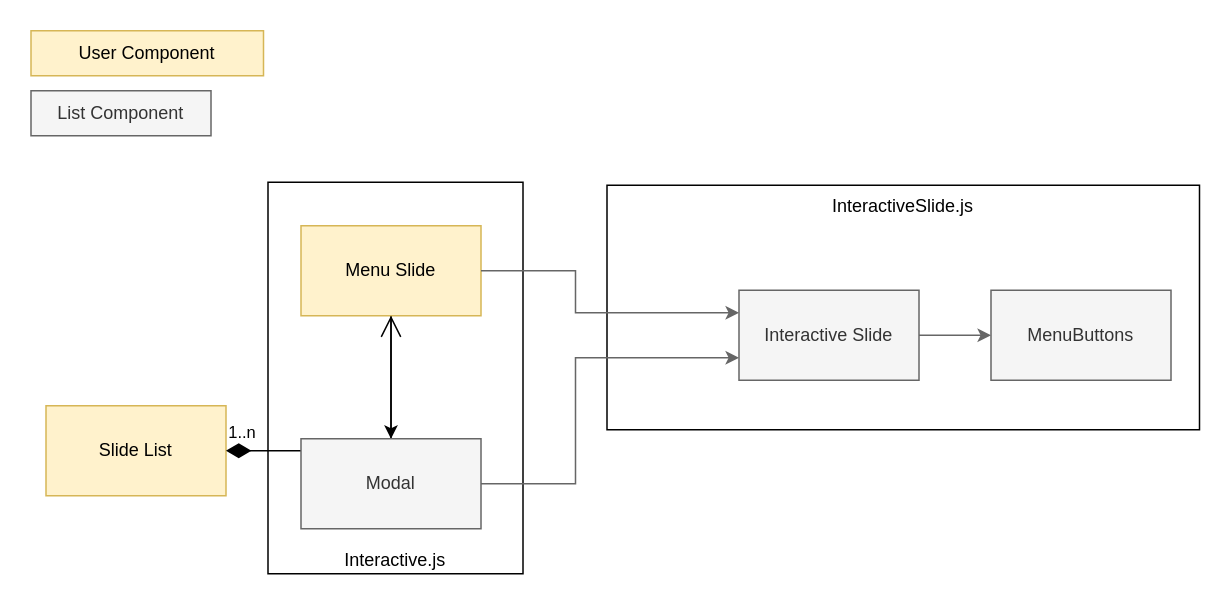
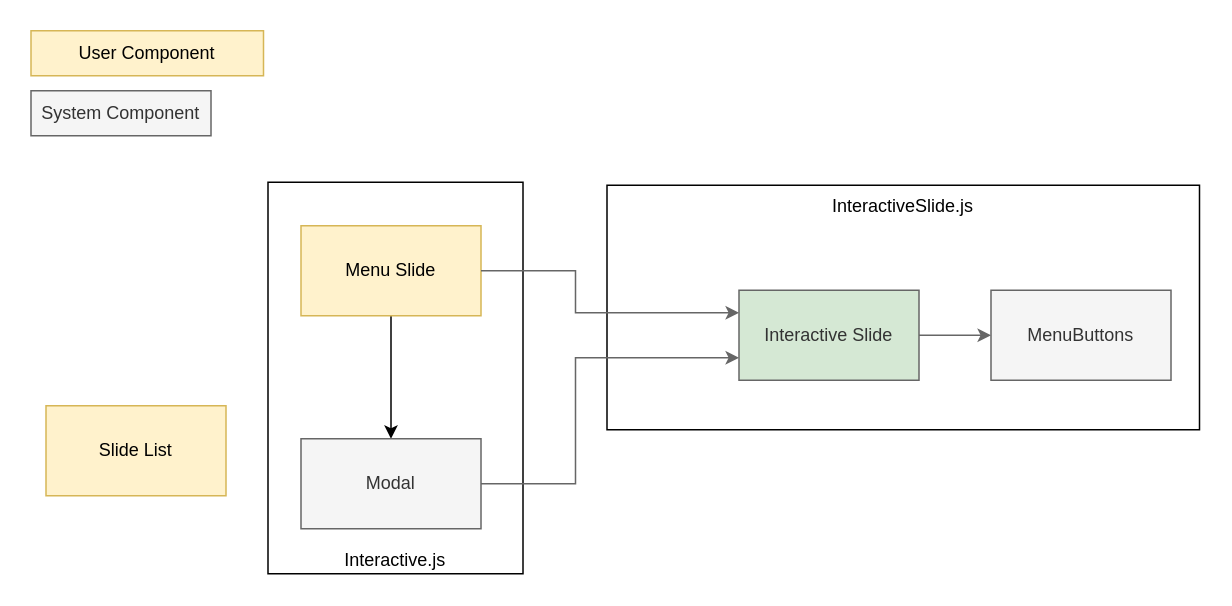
node "List Component": label "List Component" -> "System Component"
node "Interactive Slide": fillcolor #f5f5f5 -> #d5e8d4
edge "Menu Slide" -- "Slide List": removed, label "1..n"
